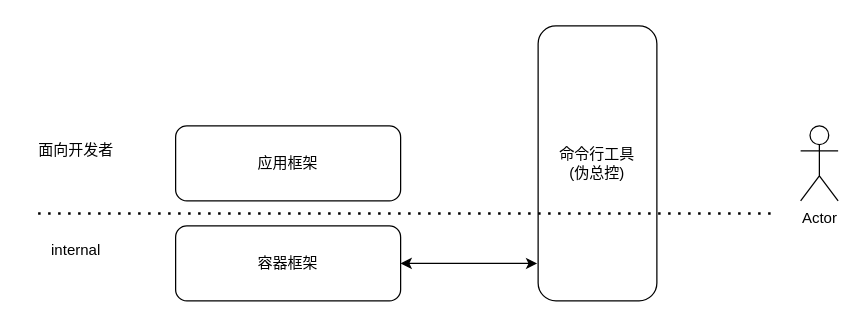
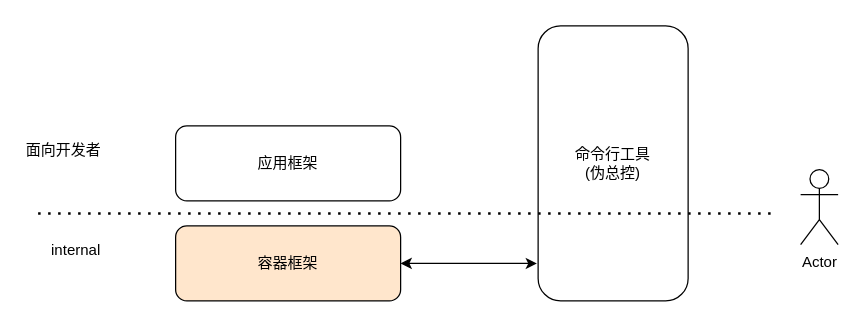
node "面向开发者": moved (76, 151) -> (63, 151)
node "命令行工具 (伪总控)": size 119x275 -> 150x275
node "Actor": moved (819, 163) -> (819, 207)
node "容器框架": fillcolor #ffffff -> #ffe6cc
